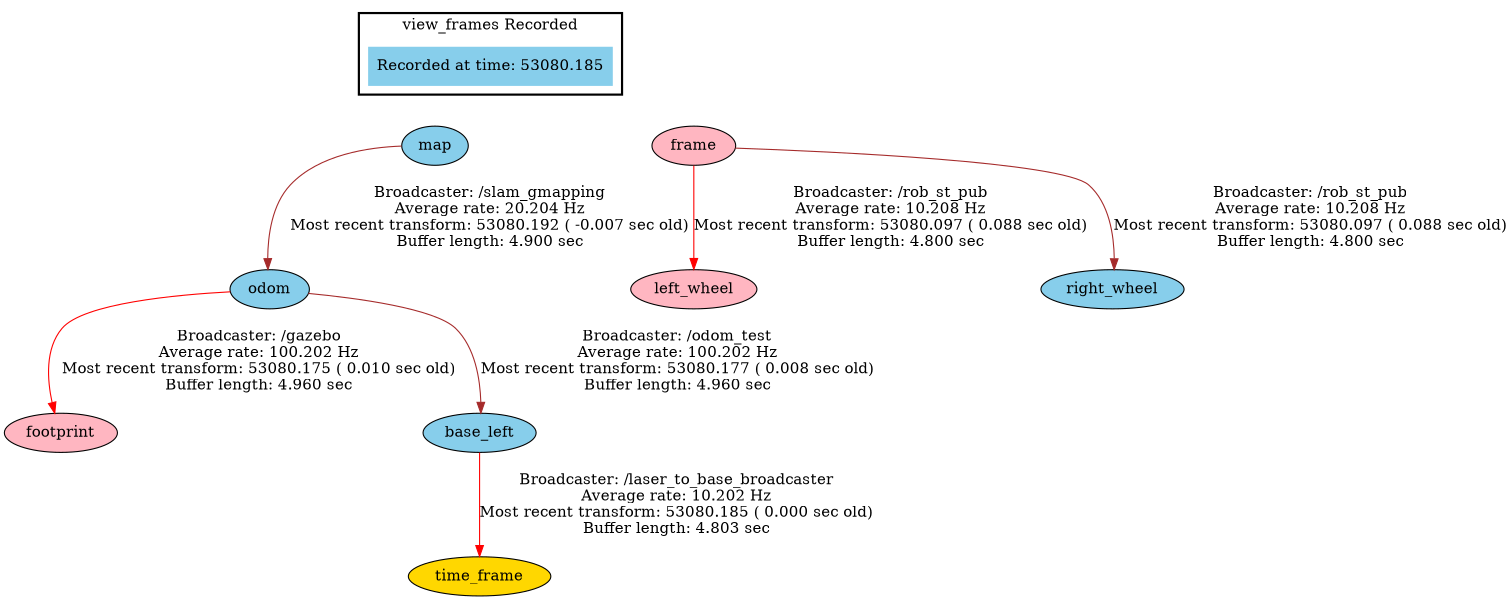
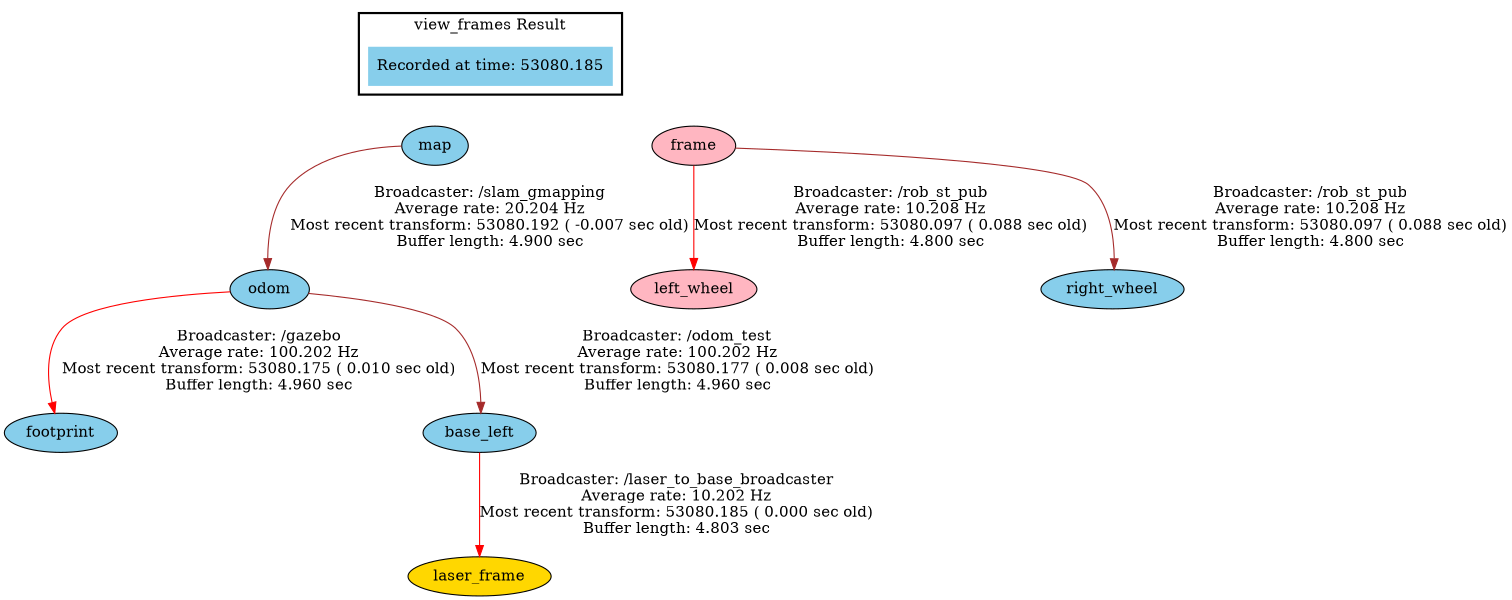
cluster "view_frames Recorded": label "view_frames Recorded" -> "view_frames Result"
node "footprint": fillcolor lightpink -> skyblue
node "time_frame": label "time_frame" -> "laser_frame"
